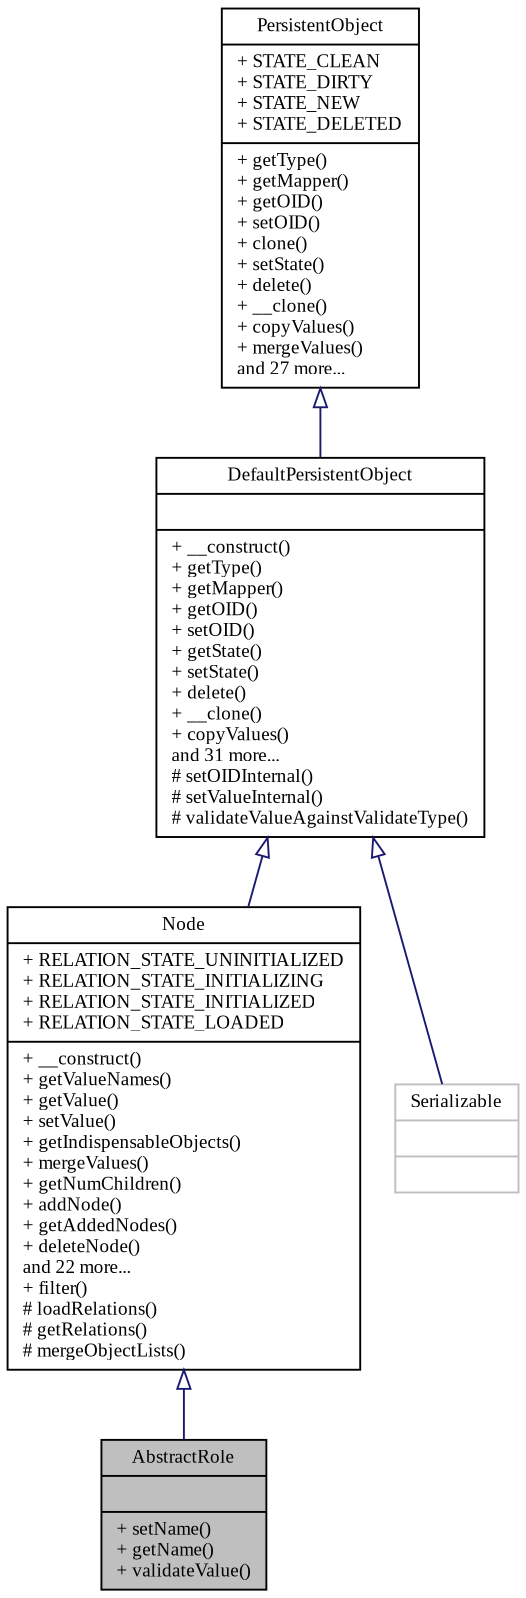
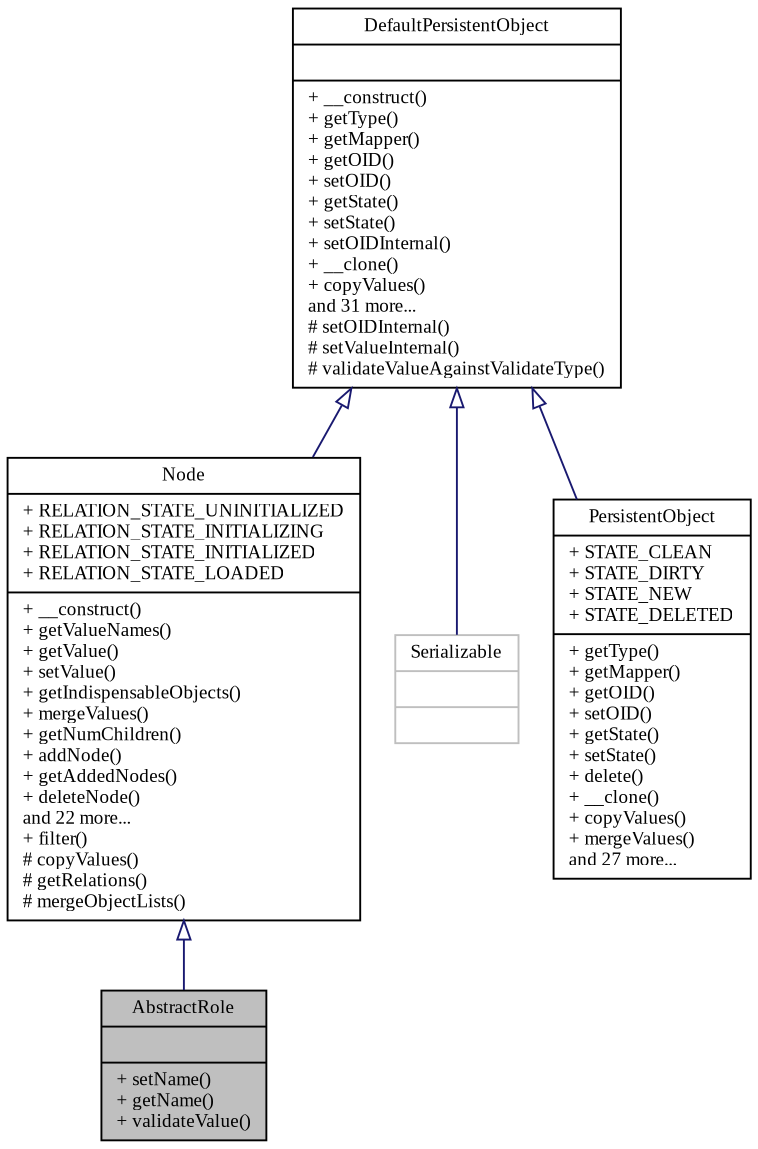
node "PersistentObject": text "+ clone()" -> "+ getState()"
edge "DefaultPersistentObject" -> "PersistentObject": reversed
node "DefaultPersistentObject": text "+ delete()" -> "+ setOIDInternal()"
node "Node": text "# loadRelations()" -> "# copyValues()"
